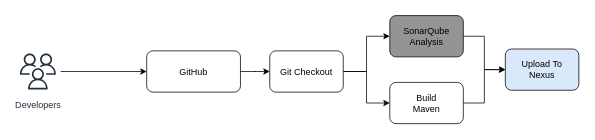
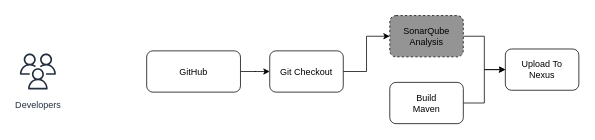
node "SonarQube Analysis": style solid -> dashed
node "Upload To Nexus": fillcolor #dae8fc -> #ffffff
edge "Developers" -> "GitHub": removed
edge "Git Checkout" -> "Build Maven": removed
